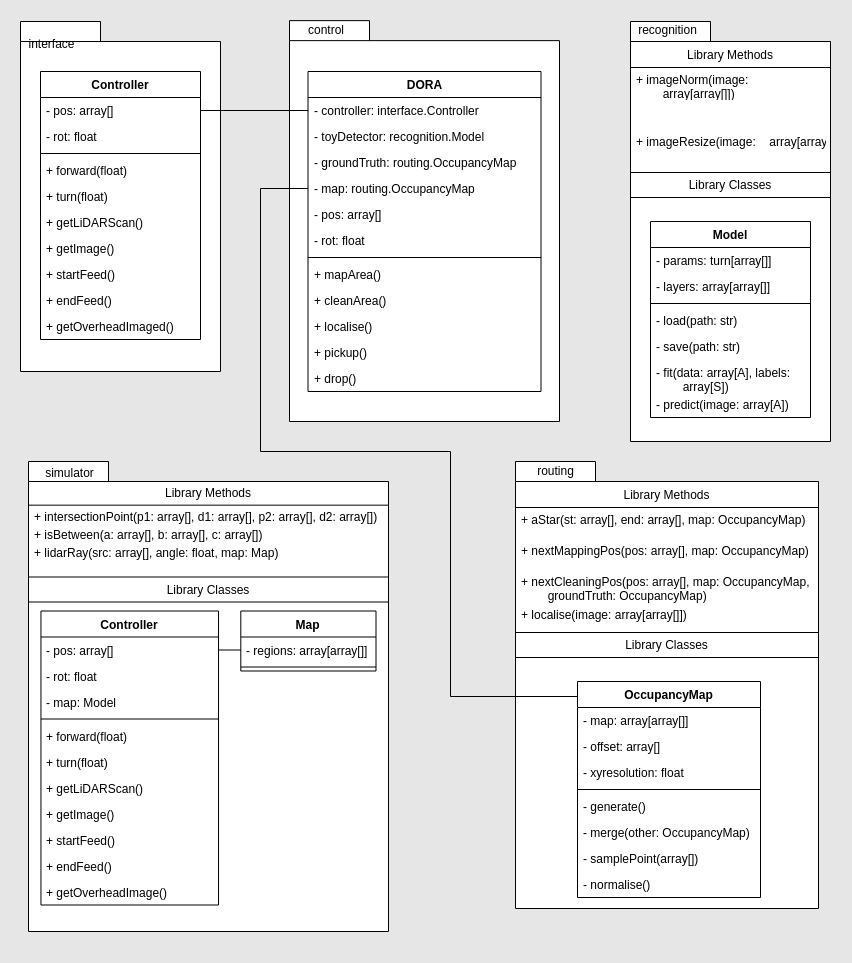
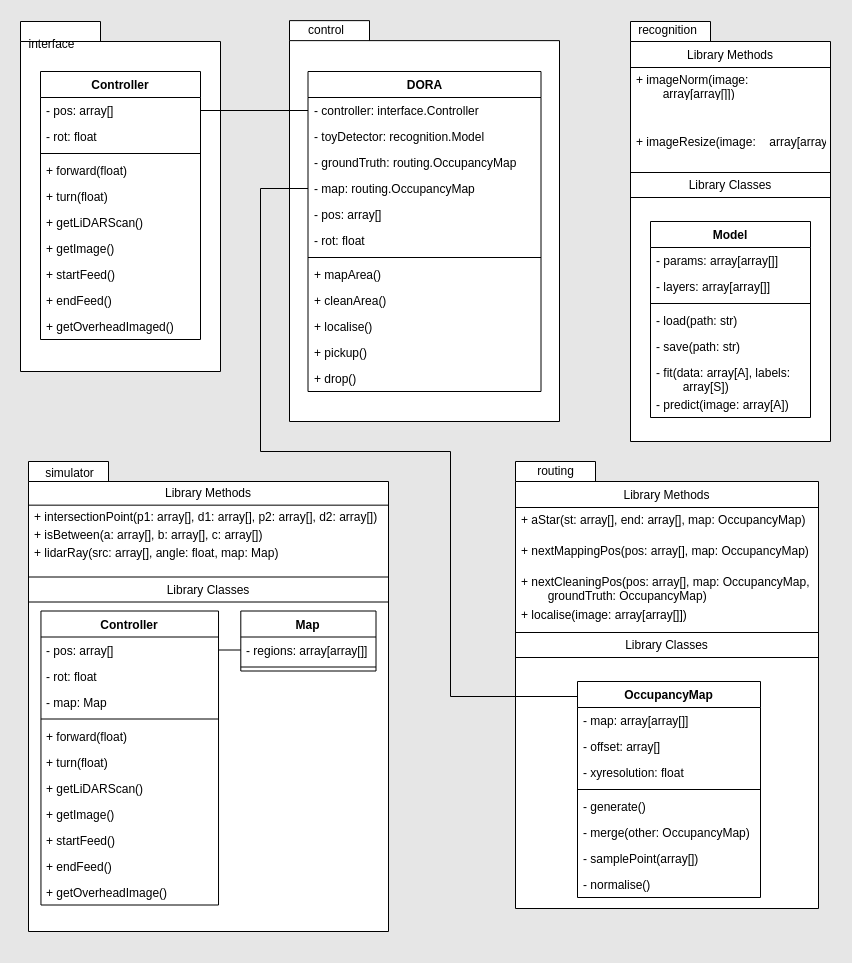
node "- params: turn[array[]]": label "- params: turn[array[]]" -> "- params: array[array[]]"
node "- map: Model": label "- map: Model" -> "- map: Map"
